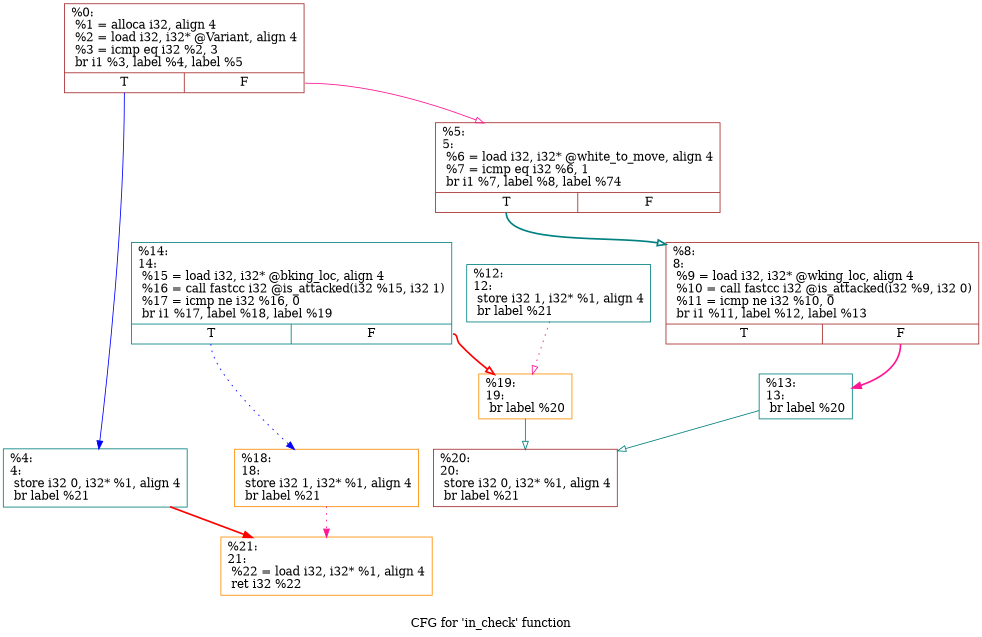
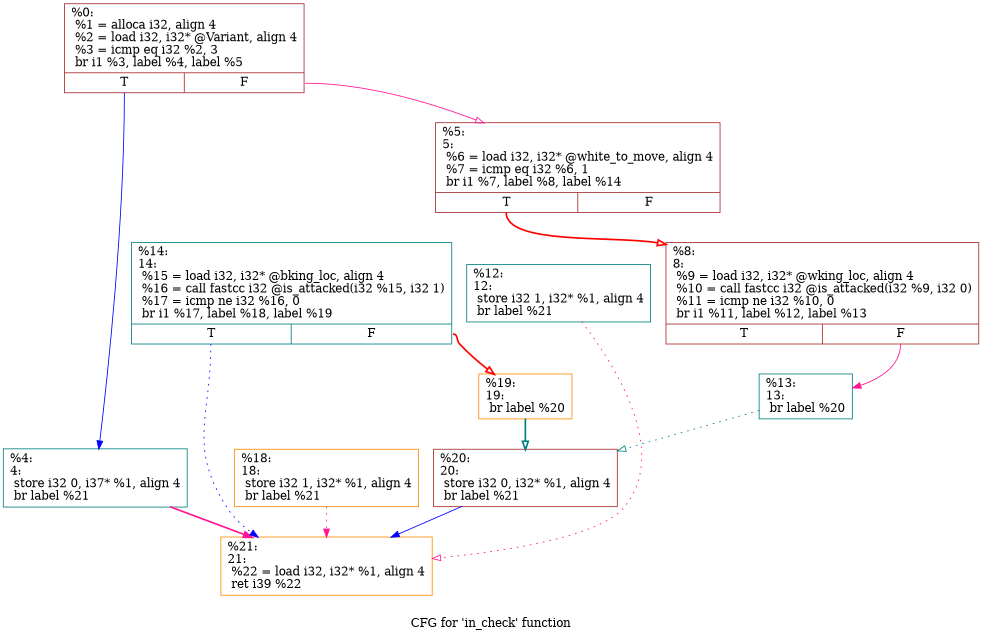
node "%5:": text "br i1 %7, label %8, label %74" -> "br i1 %7, label %8, label %14"
edge "%5:" -> "%8:": color teal -> red
edge "%12:" -> "%19:": now "%12:" -> "%21:"
edge "%8:" -> "%13:": style bold -> solid
edge "%14:" -> "%18:": now "%14:" -> "%21:"
edge "%19:" -> "%20:": style solid -> bold
edge "%13:" -> "%20:": style solid -> dotted
node "%4:": text "store i32 0, i32* %1, align 4" -> "store i32 0, i37* %1, align 4"
edge "%20:" -> "%21:": added
edge "%4:" -> "%21:": color red -> deeppink
node "%21:": text "ret i32 %22" -> "ret i39 %22"
